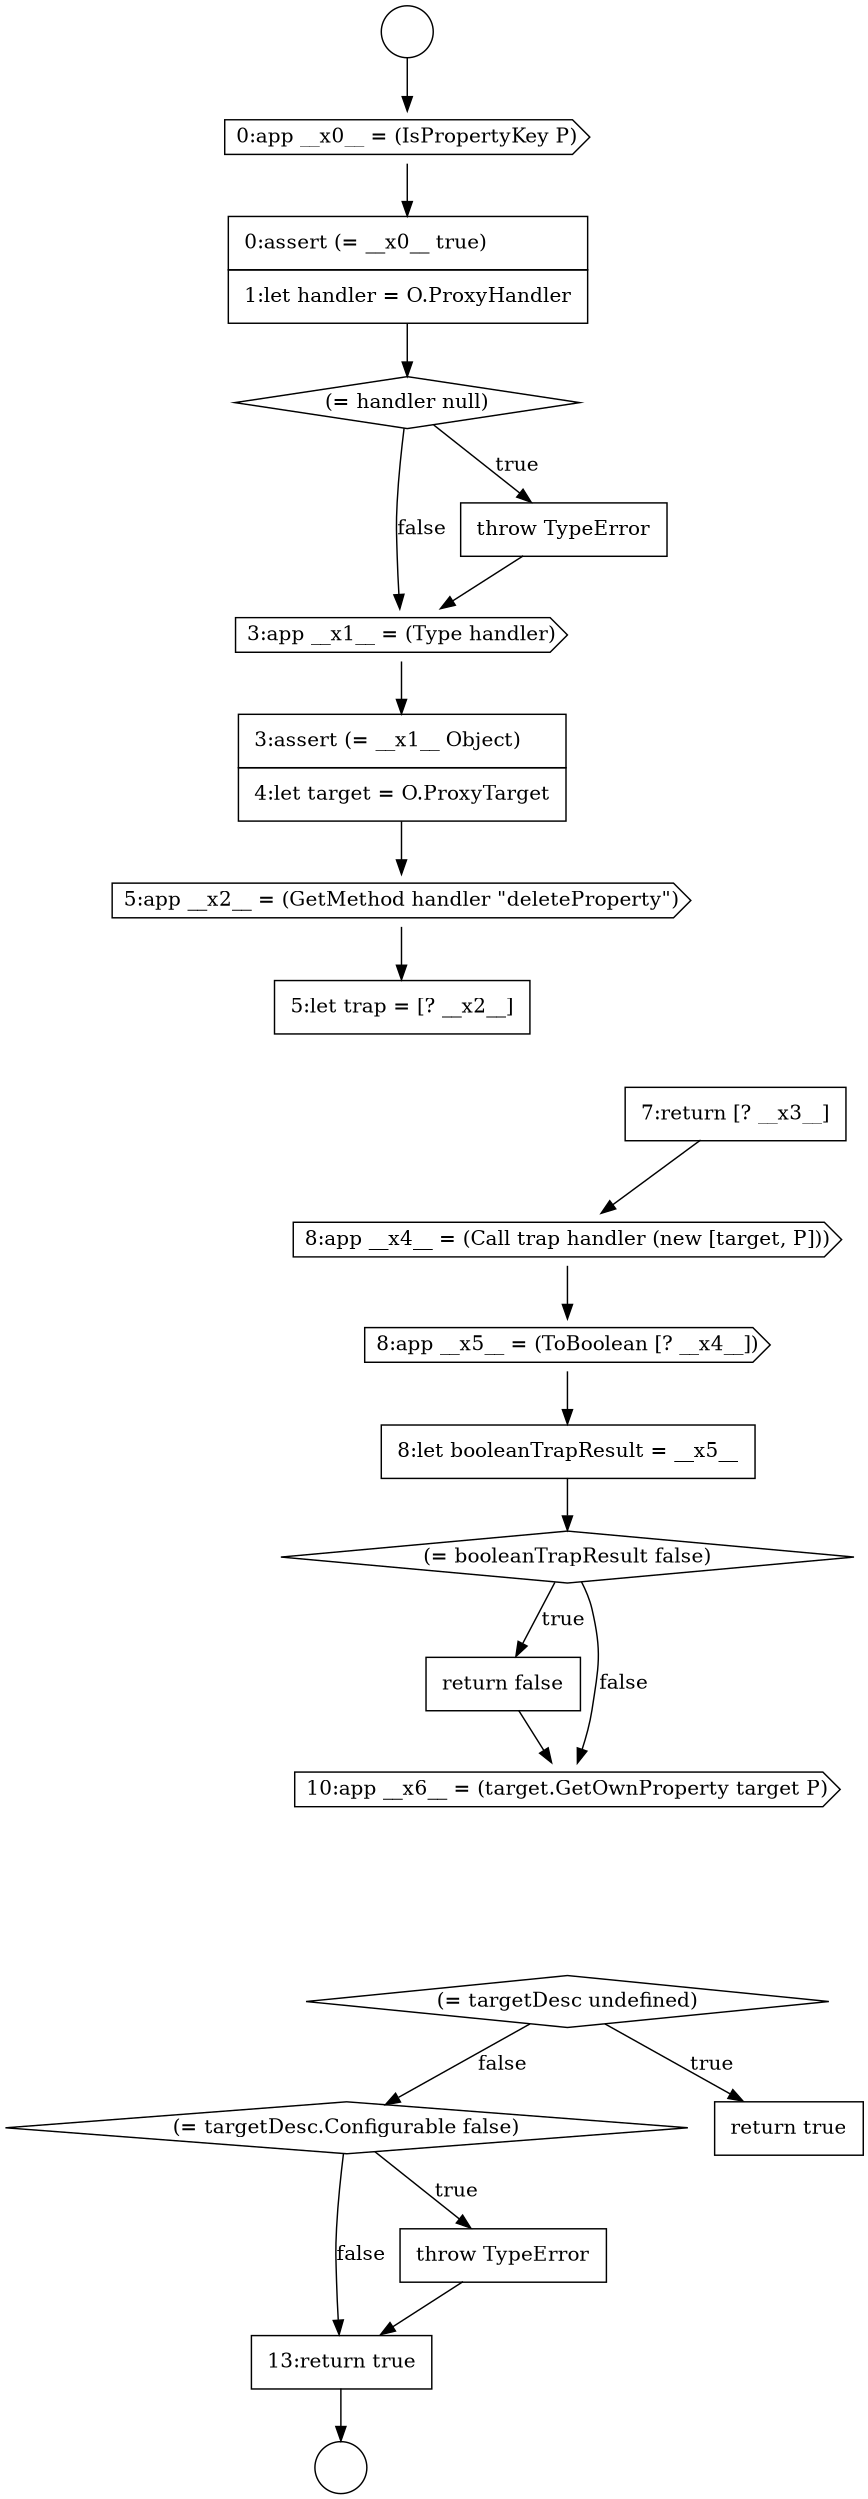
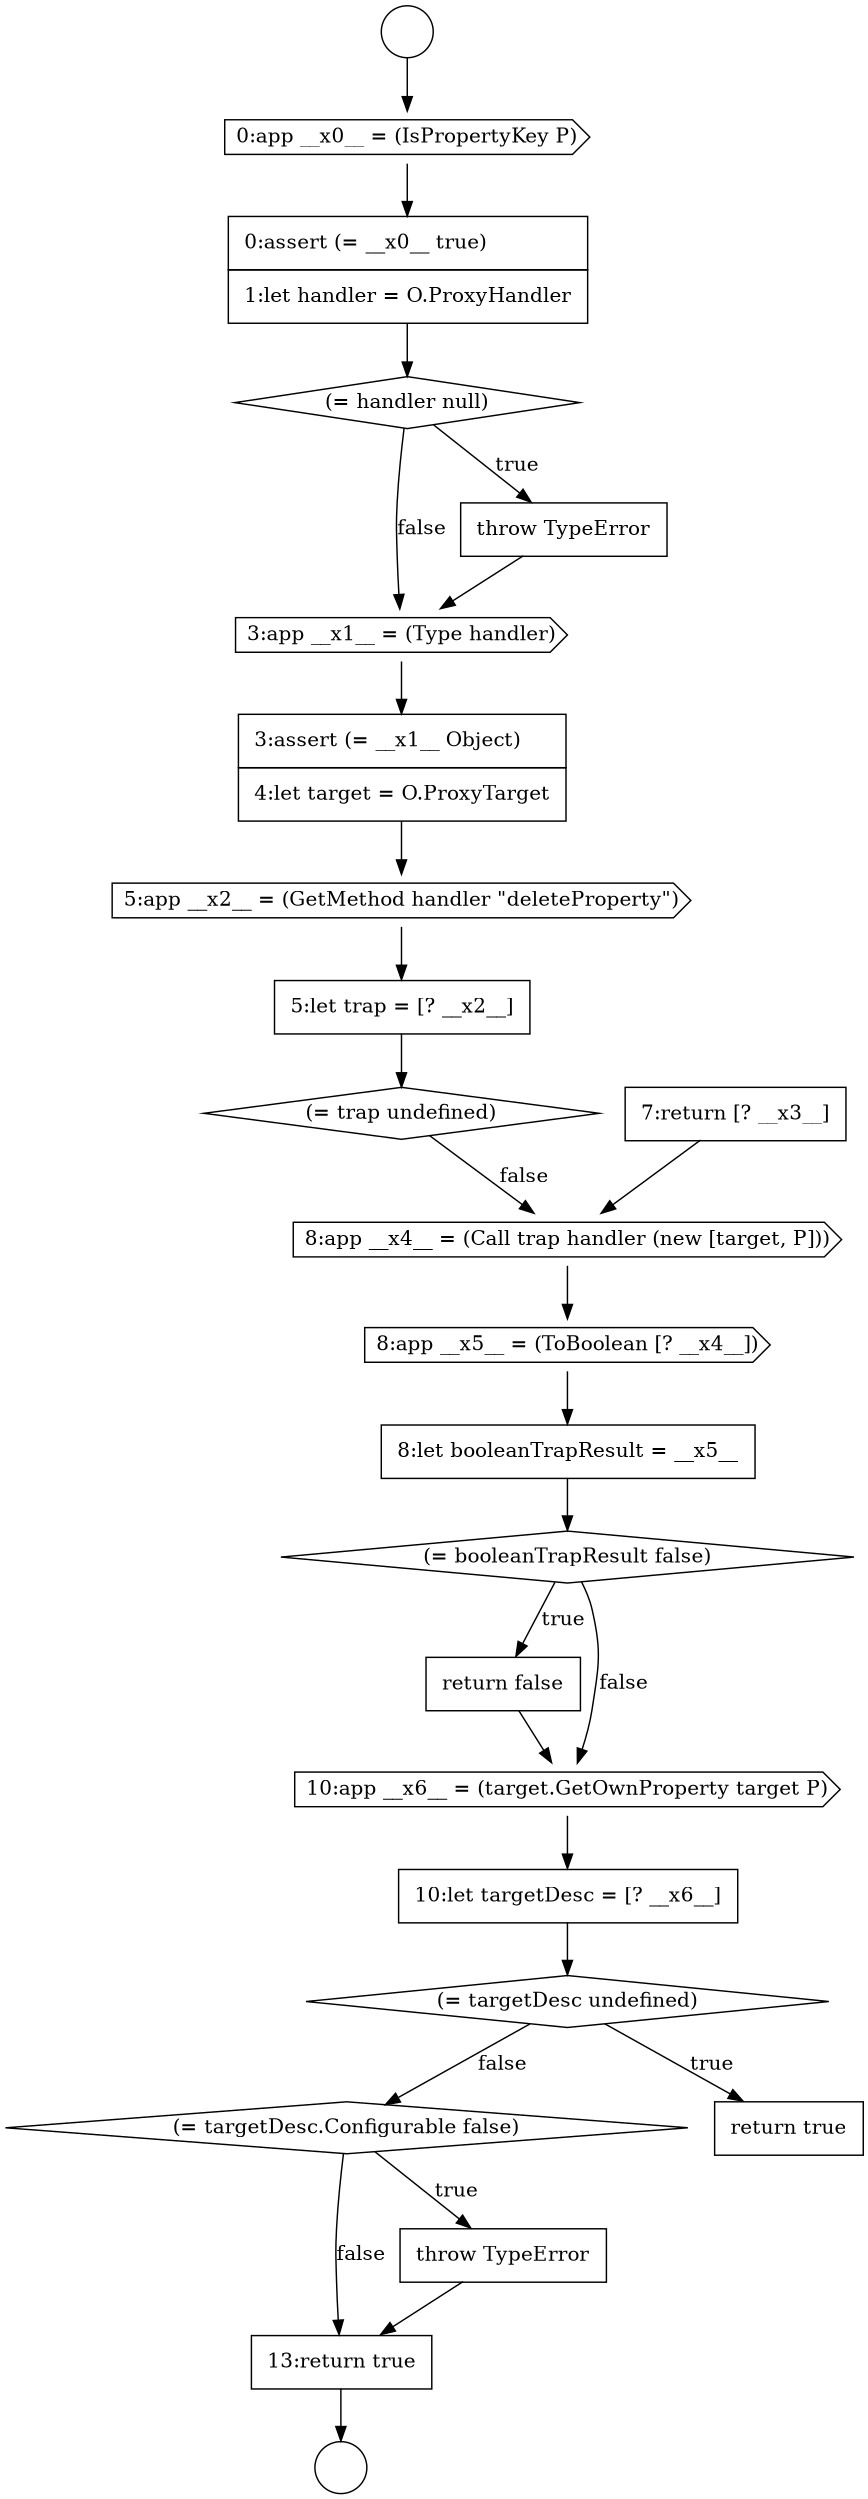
node "(= trap undefined)": added
node "10:let targetDesc = [? __x6__]": added
